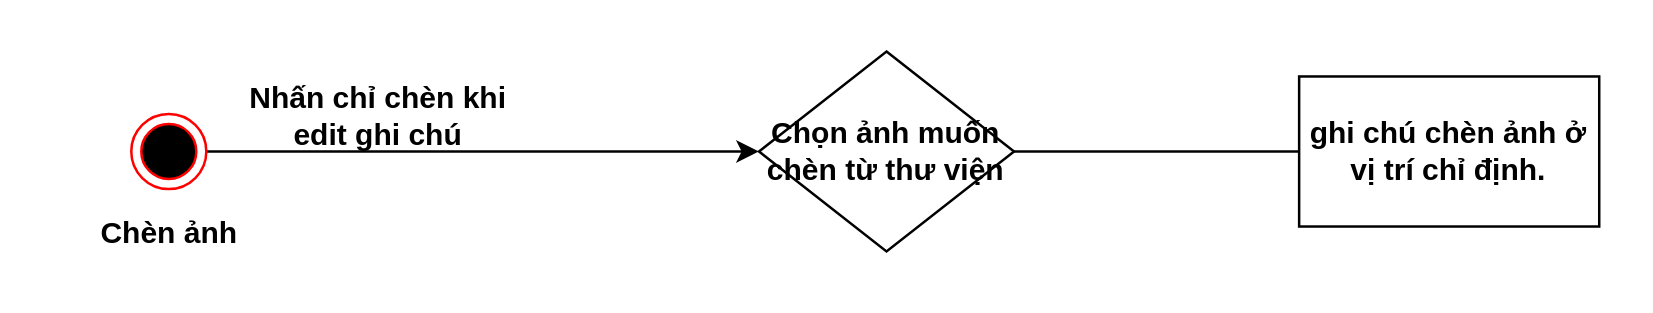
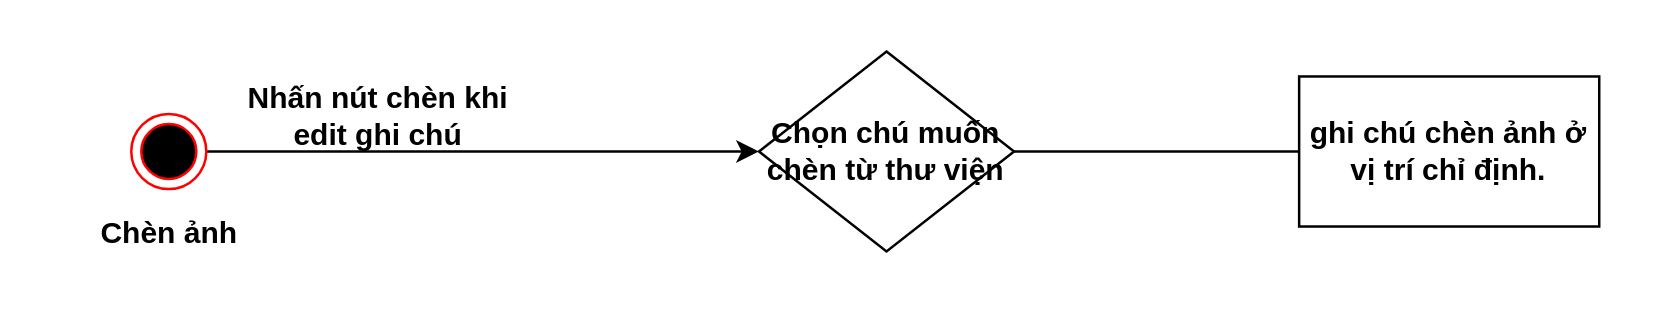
node "Nhấn chỉ chèn khi edit ghi chú": label "Nhấn chỉ chèn khi edit ghi chú" -> "Nhấn nút chèn khi edit ghi chú"
node "Chọn ảnh muốn chèn từ thư viện": label "Chọn ảnh muốn chèn từ thư viện" -> "Chọn chú muốn chèn từ thư viện"
